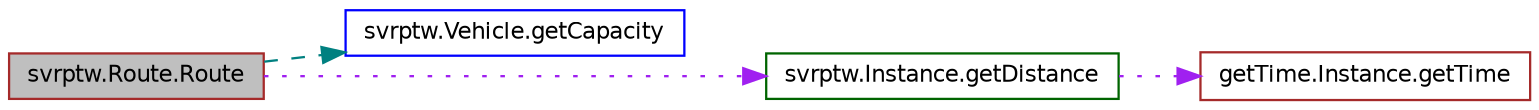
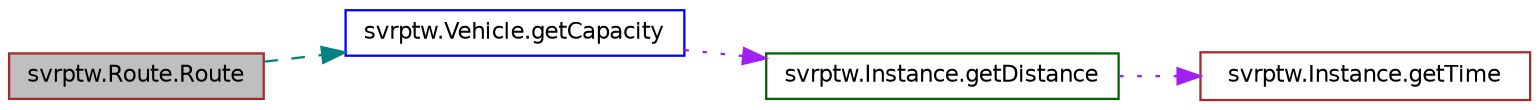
edge "svrptw.Route.Route" -> "svrptw.Instance.getDistance": now "svrptw.Vehicle.getCapacity" -> "svrptw.Instance.getDistance"
node "getTime.Instance.getTime": label "getTime.Instance.getTime" -> "svrptw.Instance.getTime"
